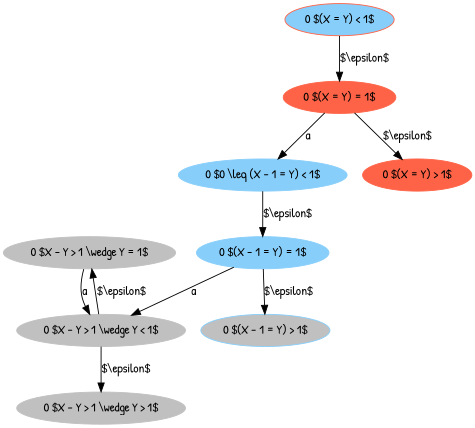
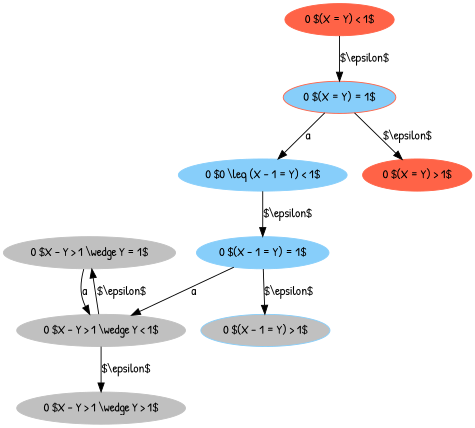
node "0 $(X = Y) < 1$": fillcolor lightskyblue -> tomato
node "0 $(X = Y) = 1$": fillcolor tomato -> lightskyblue
